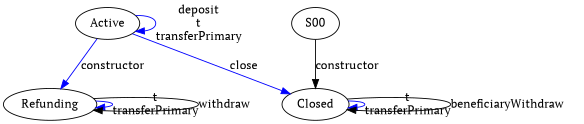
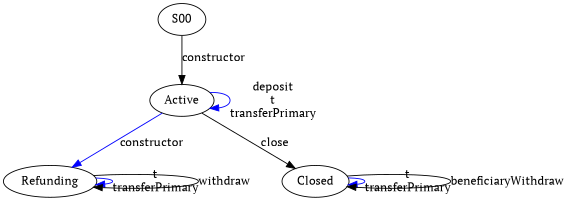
edge "S00" -> "Closed": now "S00" -> "Active"
edge "Active" -> "Closed": color blue -> black
